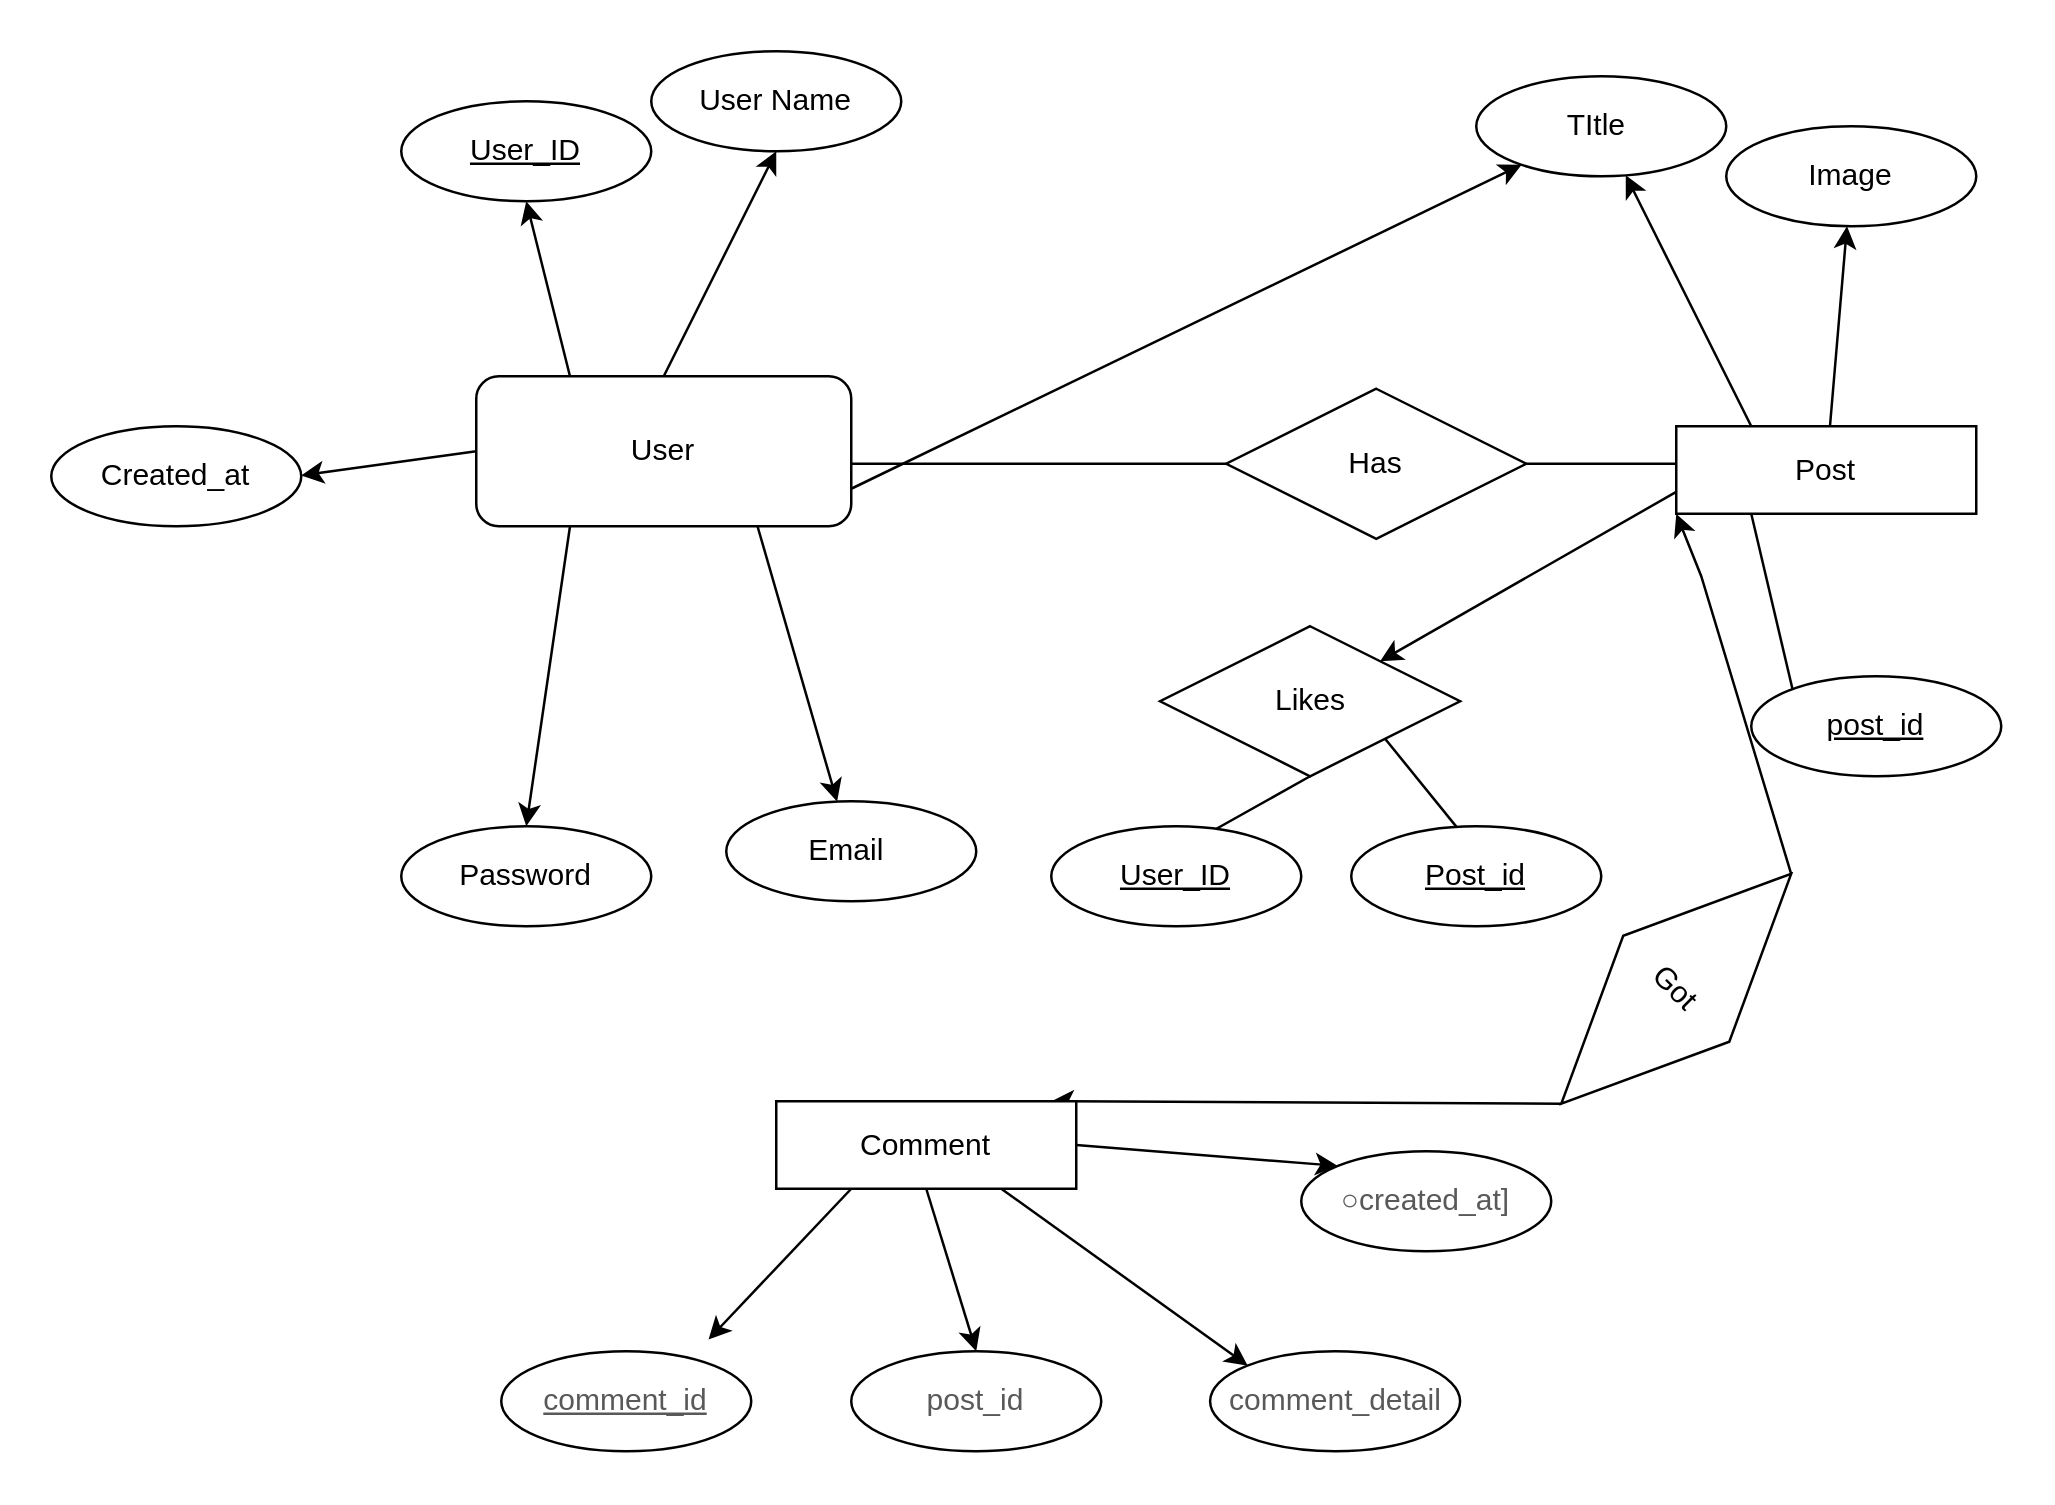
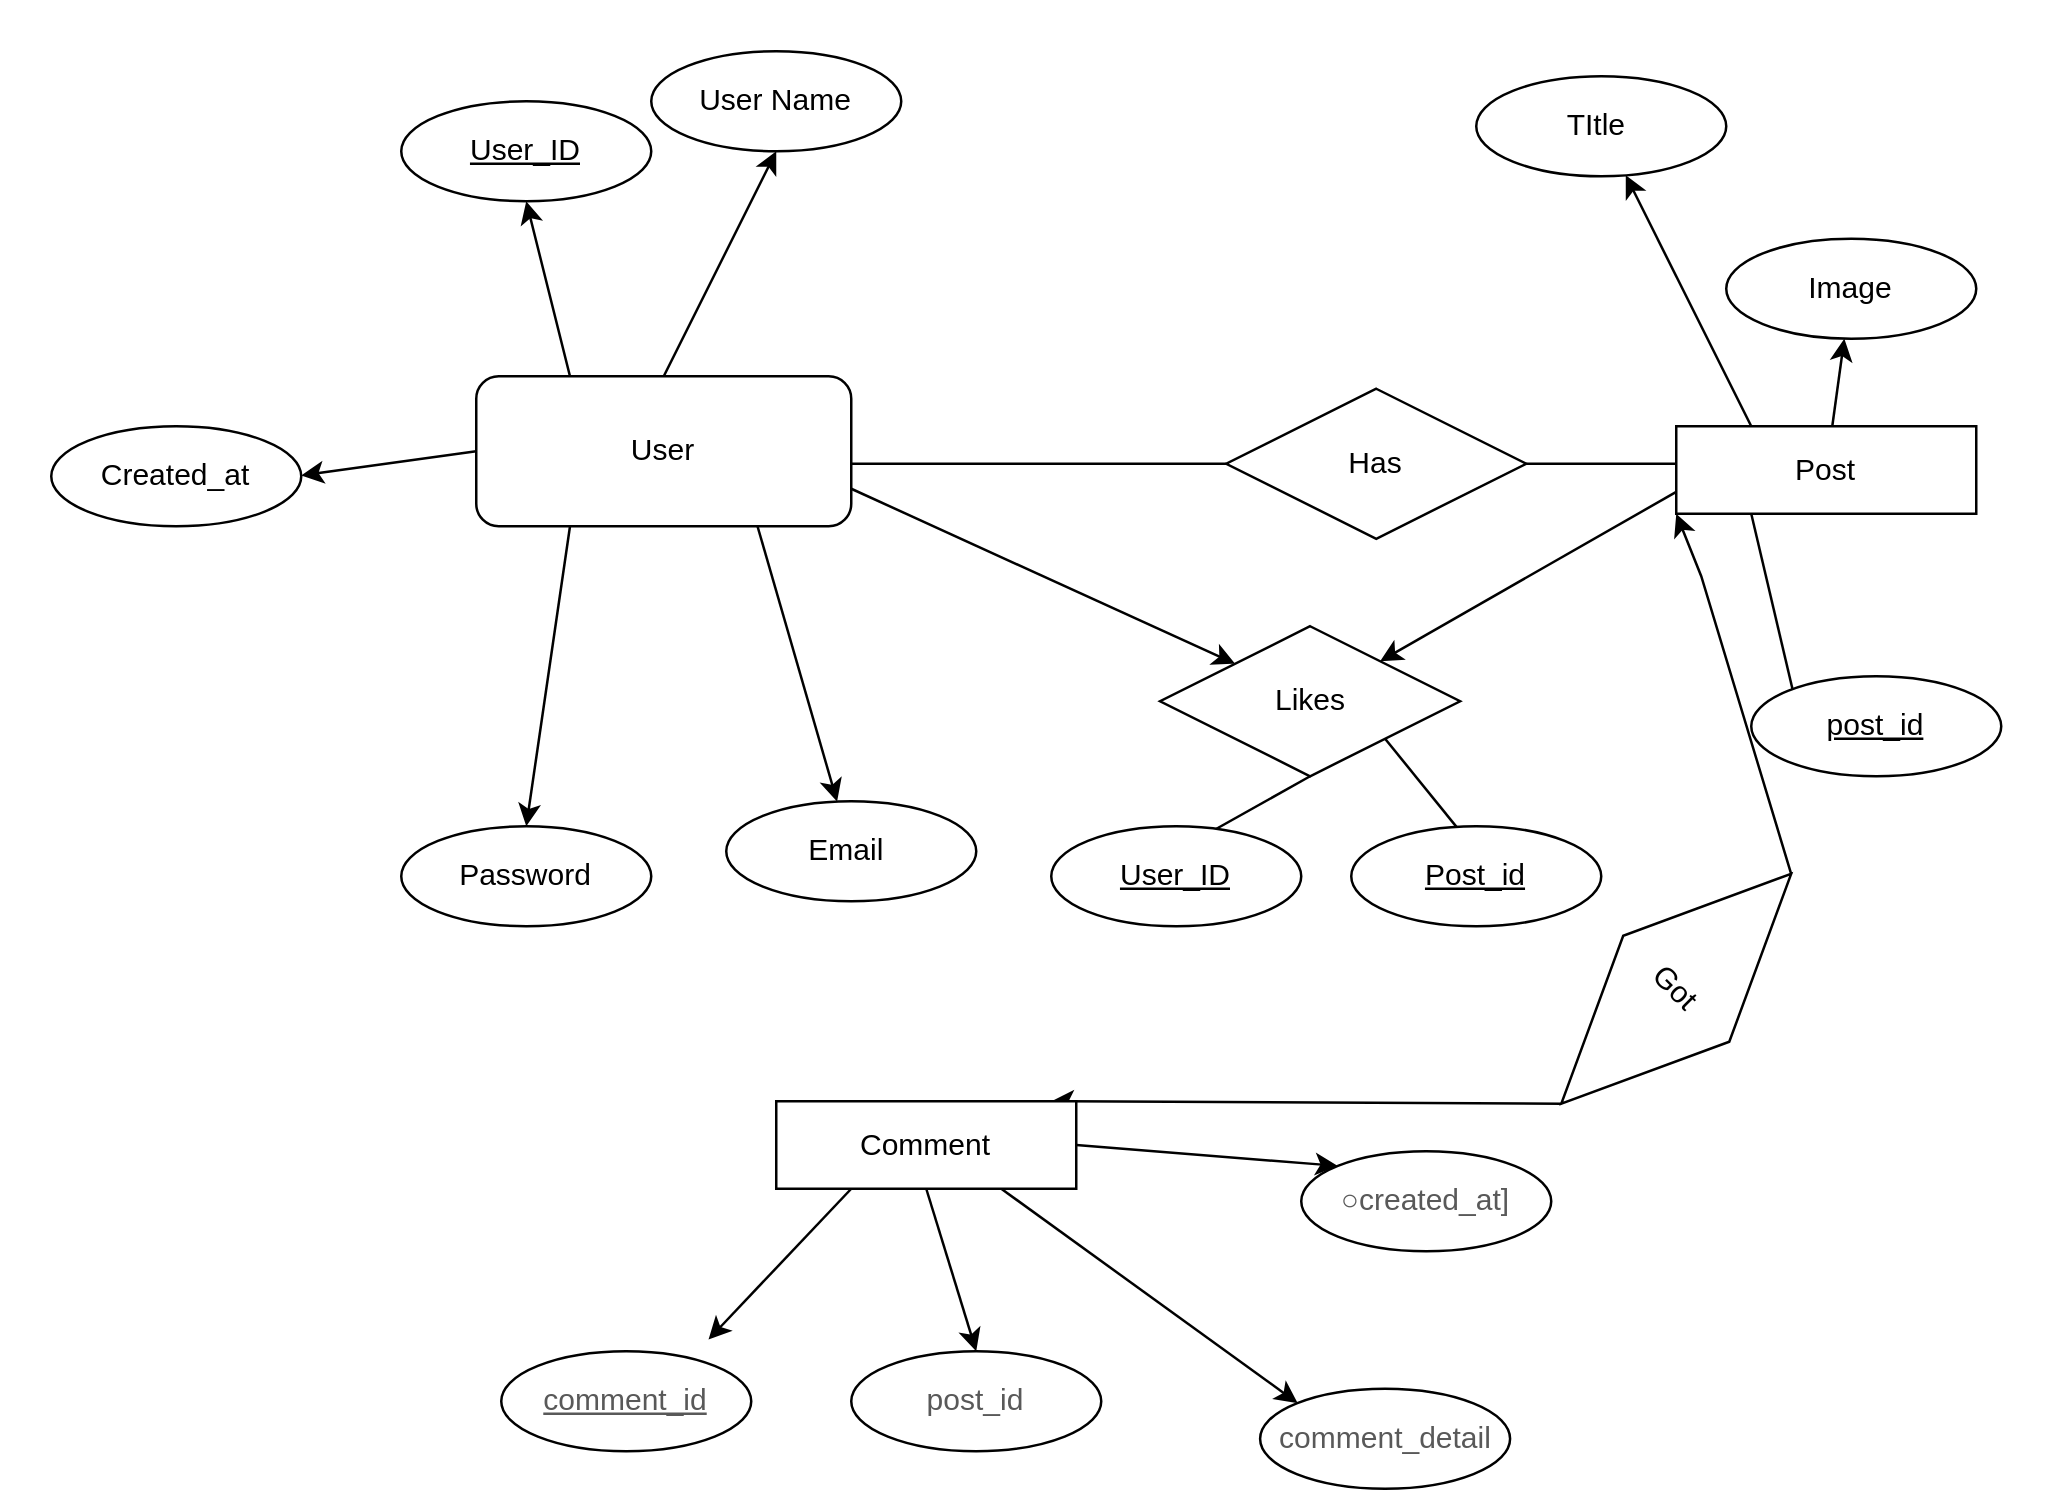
node "Image": moved (1851, 176) -> (1851, 289)
edge "User" -> "TItle": now "User" -> "Likes"
node "comment_detail": moved (1335, 1401) -> (1385, 1439)
